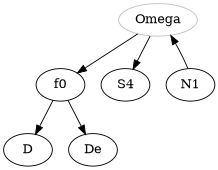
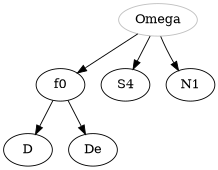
edge "N1" -> "Omega": reversed
